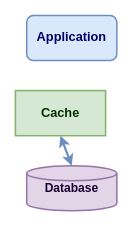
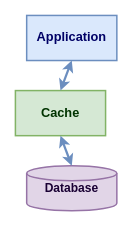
node "Application": shape rounded rectangle -> rectangle
edge "Application" -- "Cache": added
